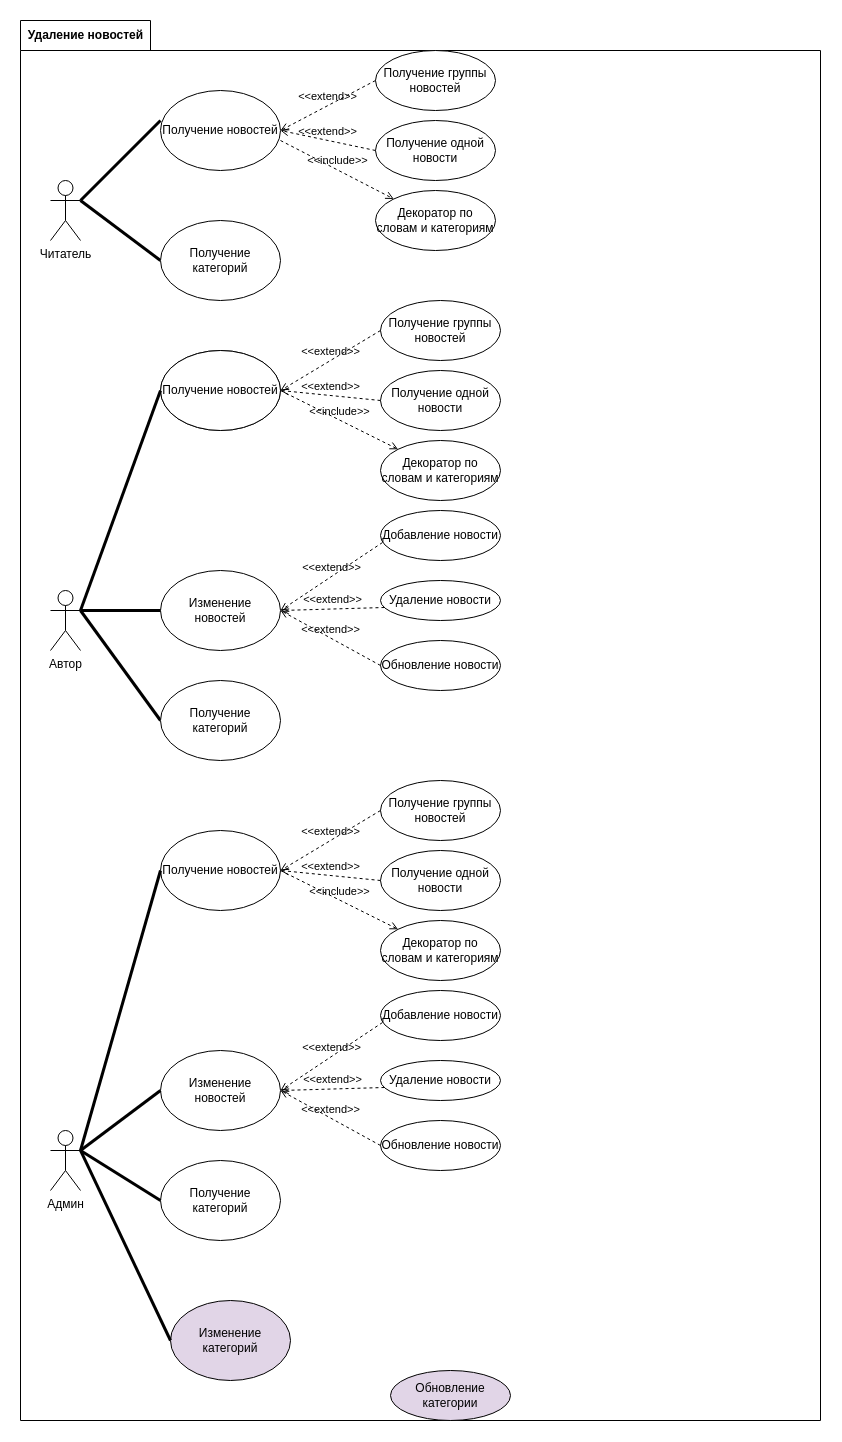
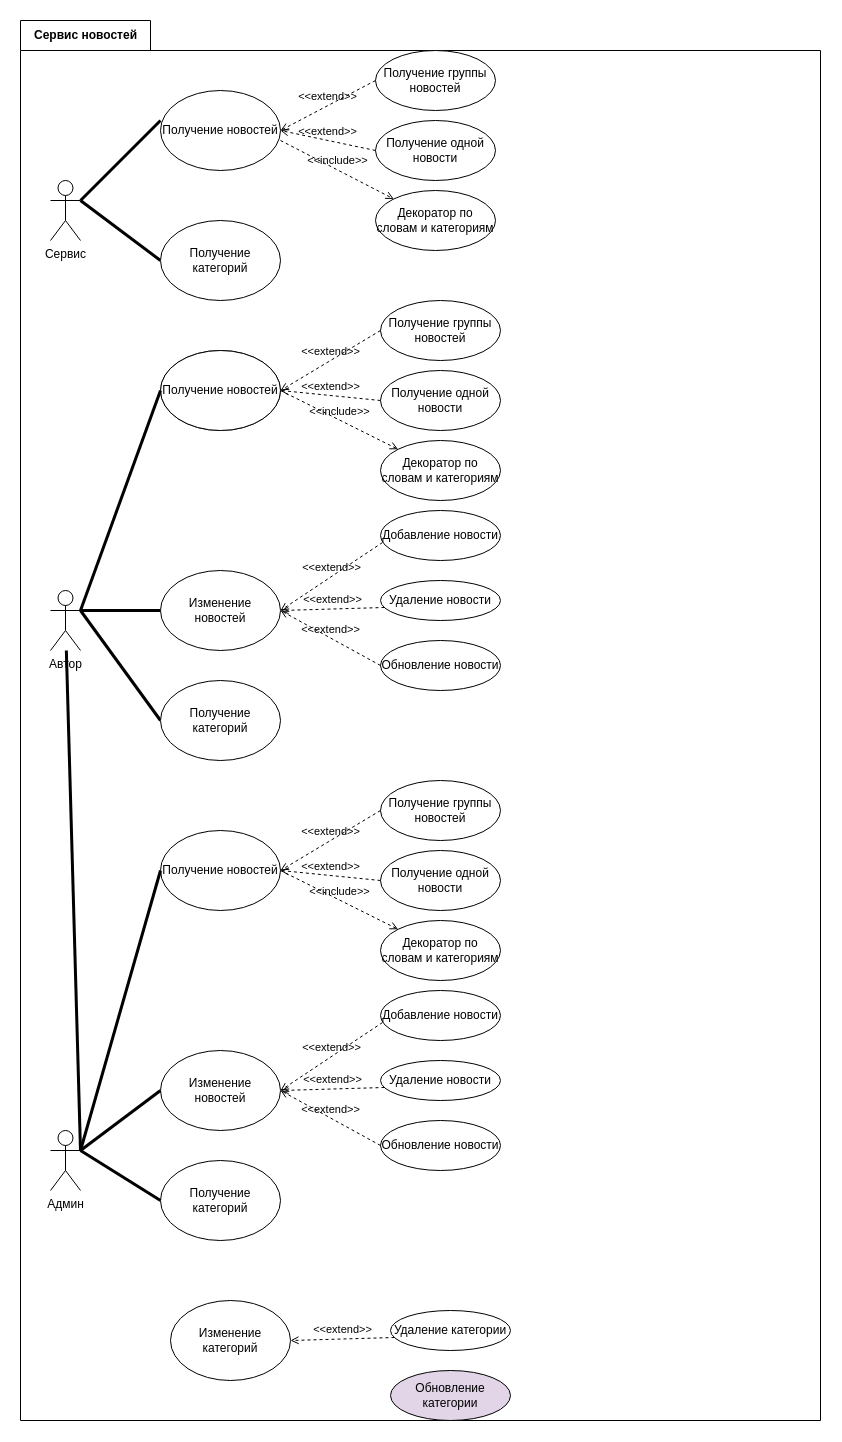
node "Удаление новостей": label "Удаление новостей" -> "Сервис новостей"
node "Читатель": label "Читатель" -> "Сервис"
edge "Админ" -- "Изменение категорий": now "Админ" -- "Автор"
node "Удаление категории": added
edge "Удаление категории" -> "Изменение категорий": added, label "<<extend>>"
node "Изменение категорий": fillcolor #e1d5e7 -> #ffffff
